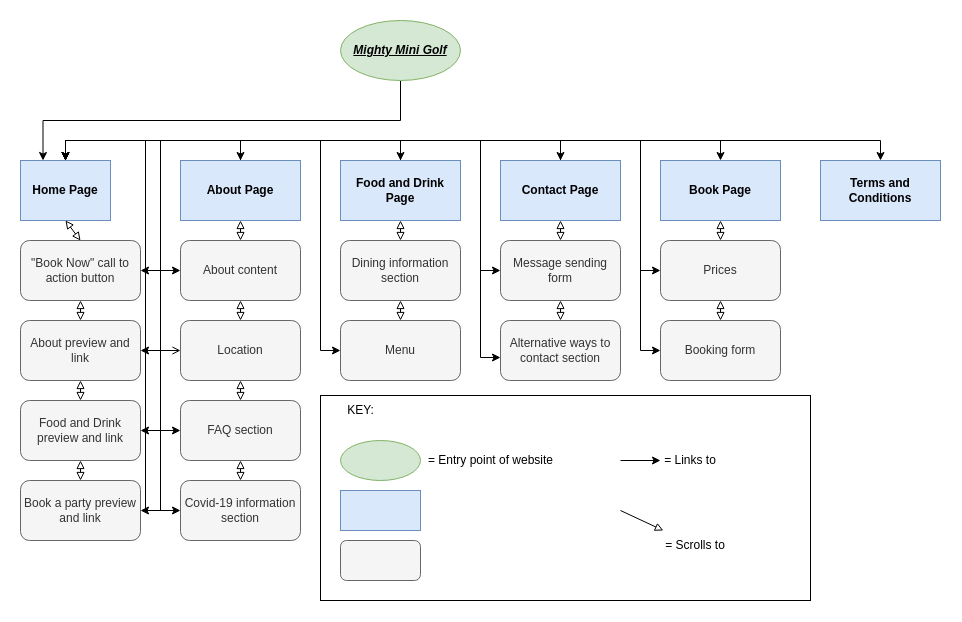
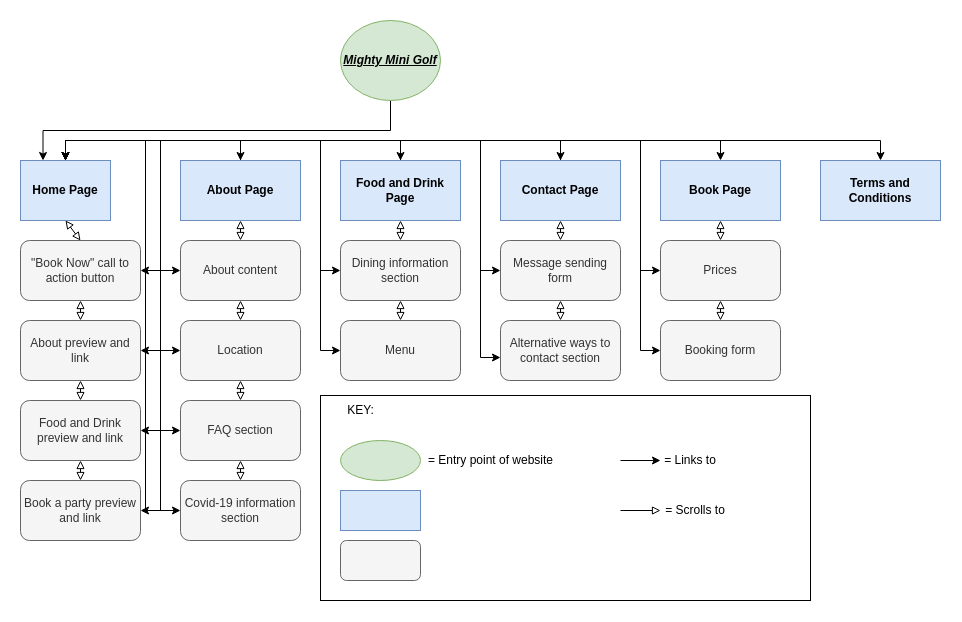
node "Mighty Mini Golf": size 120x60 -> 100x80
edge "About Page" -> "Dining information section": added
edge "Home Page" -> "Location": arrowhead open -> classic
node "= Scrolls to": moved (696, 546) -> (696, 511)
